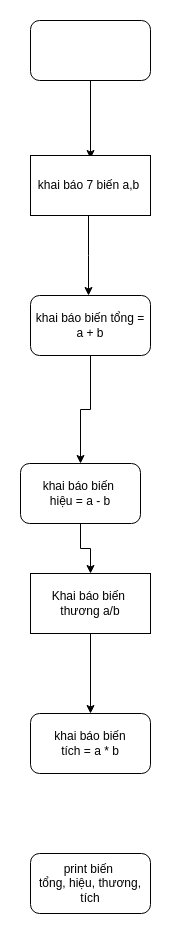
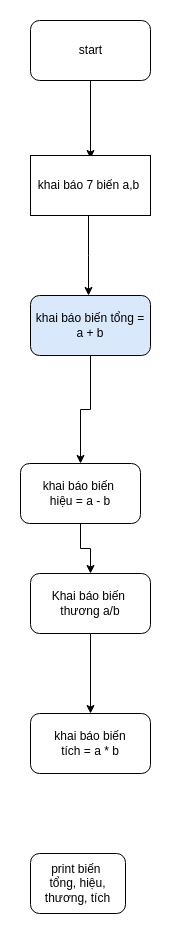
node "start": added
node "khai báo biến tổng = a + b": fillcolor #ffffff -> #dae8fc
node "Khai báo biến thương a/b": shape rectangle -> rounded rectangle
node "print biến tổng, hiệu, thương, tích": size 120x60 -> 95x60
